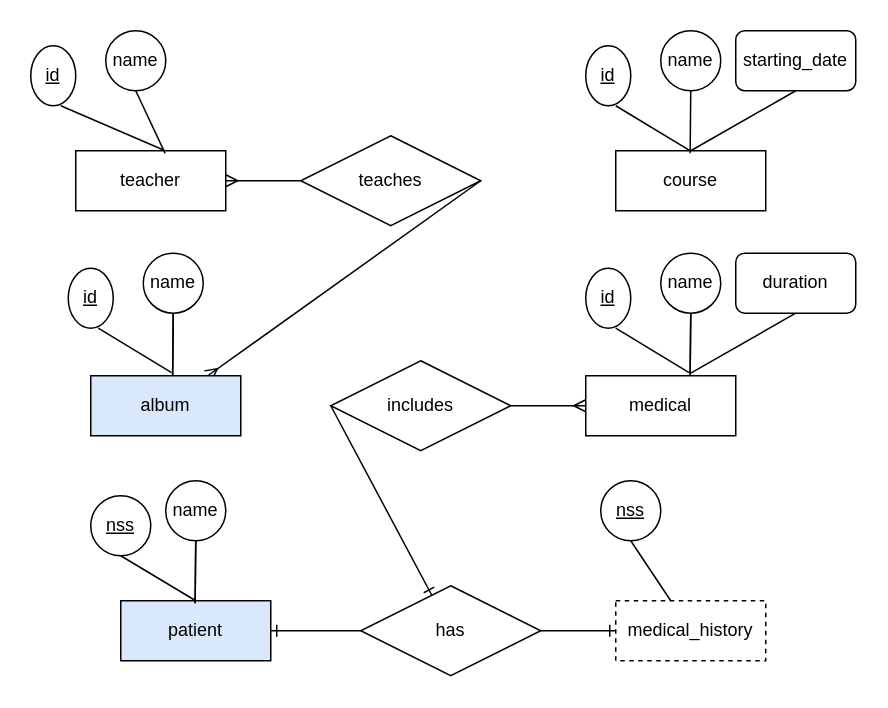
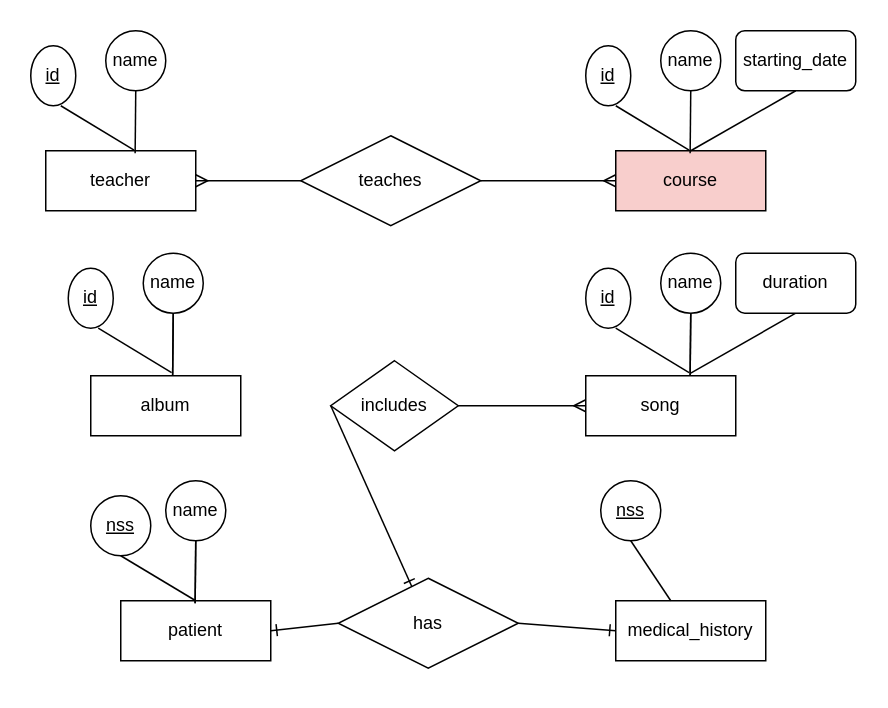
node "teacher": moved (151, 181) -> (121, 181)
node "course": fillcolor #ffffff -> #f8cecc
edge "teaches" -> "album": now "teaches" -> "course"
node "album": fillcolor #dae8fc -> #ffffff
node "includes": size 180x90 -> 128x90
node "medical": label "medical" -> "song"
node "patient": fillcolor #dae8fc -> #ffffff
node "has": moved (451, 631) -> (428, 623)
node "medical_history": style dashed -> solid
